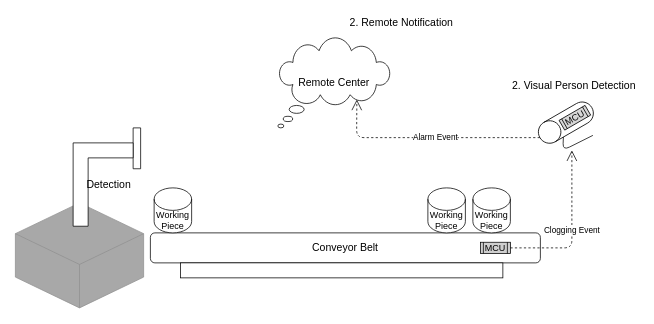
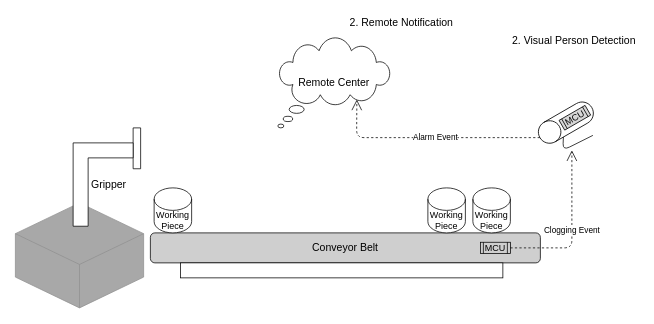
node "2. Visual Person Detection": moved (574, 85) -> (574, 40)
node "Detection": label "Detection" -> "Gripper"
node "Conveyor Belt": fillcolor #ffffff -> #cfcfcf
